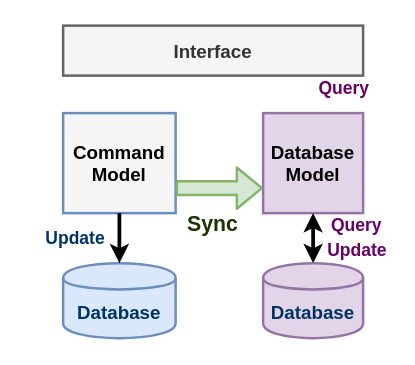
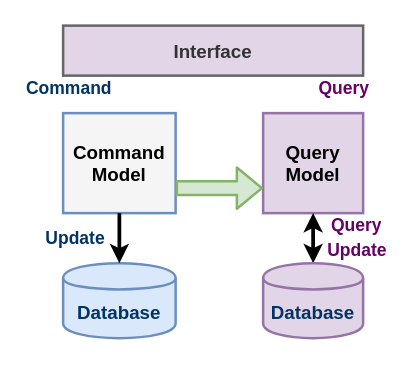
node "Interface": fillcolor #f5f5f5 -> #e1d5e7
node "Command": added
node "Database Model": label "Database Model" -> "Query Model"
node "Sync": removed
